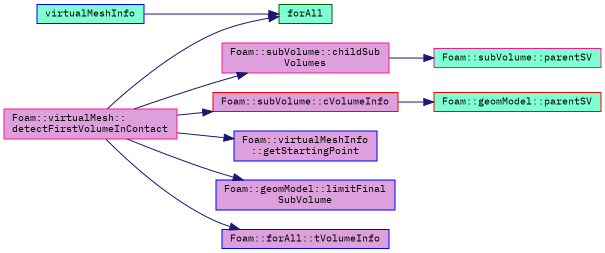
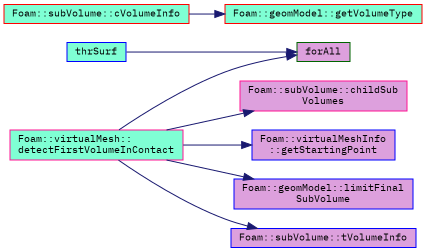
node "virtualMeshInfo": label "virtualMeshInfo" -> "thrSurf"
node "forAll": fillcolor aquamarine -> plum
node "Foam::subVolume::parentSV": removed
node "Foam::subVolume::cVolumeInfo": fillcolor plum -> aquamarine
node "Foam::geomModel::parentSV": label "Foam::geomModel::parentSV" -> "Foam::geomModel::getVolumeType"
edge "Foam::virtualMesh:: detectFirstVolumeInContact" -> "Foam::subVolume::cVolumeInfo": removed
node "Foam::virtualMesh:: detectFirstVolumeInContact": fillcolor plum -> aquamarine
node "Foam::forAll::tVolumeInfo": label "Foam::forAll::tVolumeInfo" -> "Foam::subVolume::tVolumeInfo"
